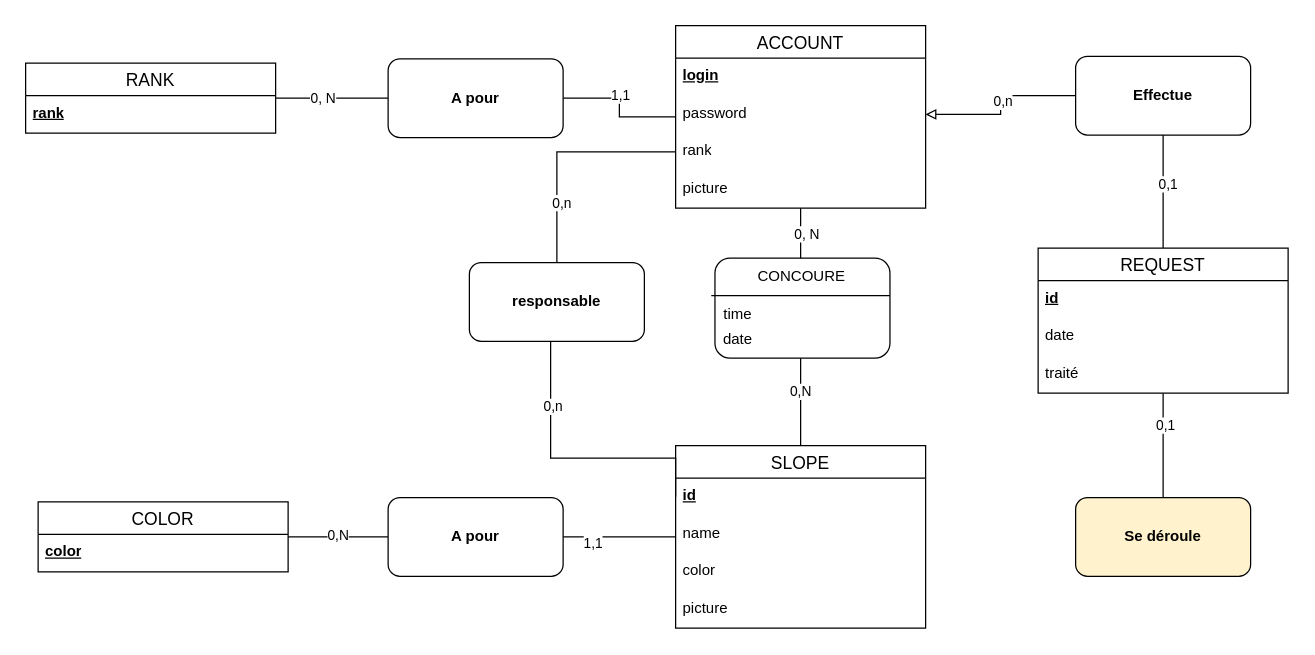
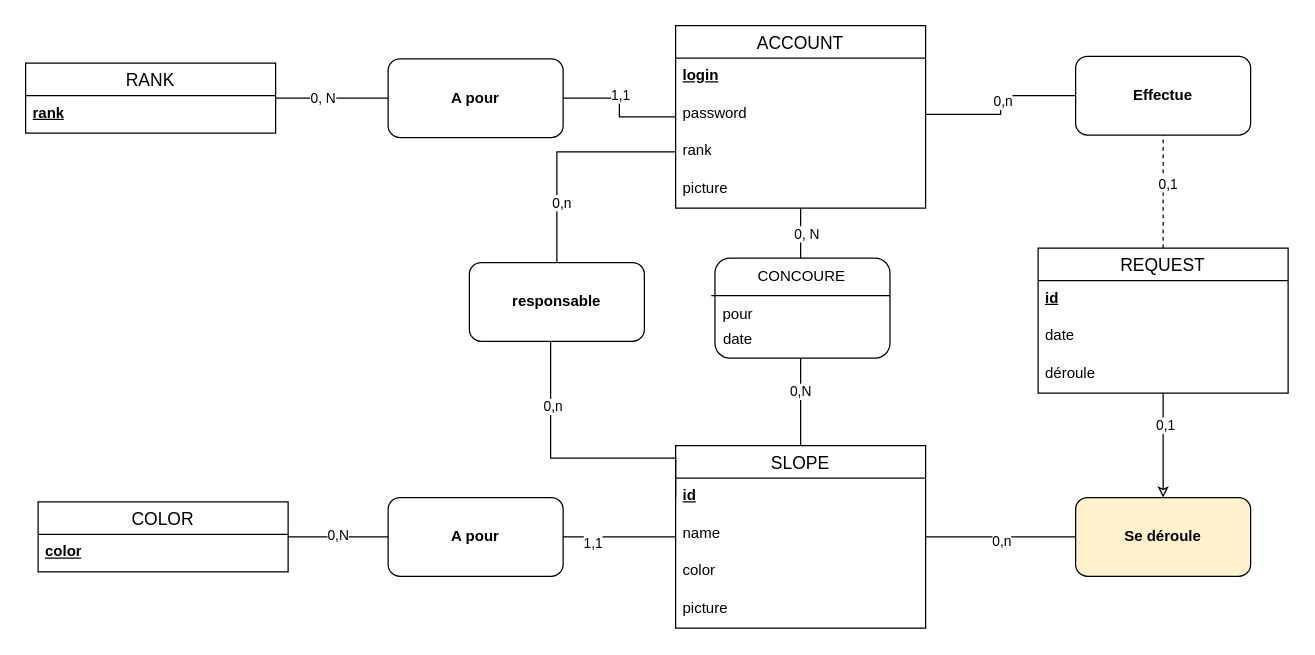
edge "Effectue" -> "password": arrowhead block -> none
edge "Effectue" -- "REQUEST": style solid -> dashed
node "time": label "time" -> "pour"
node "traité": label "traité" -> "déroule"
edge "REQUEST" -- "Se déroule": arrowhead none -> classic
edge "SLOPE" -- "Se déroule": added, label "0,n"
